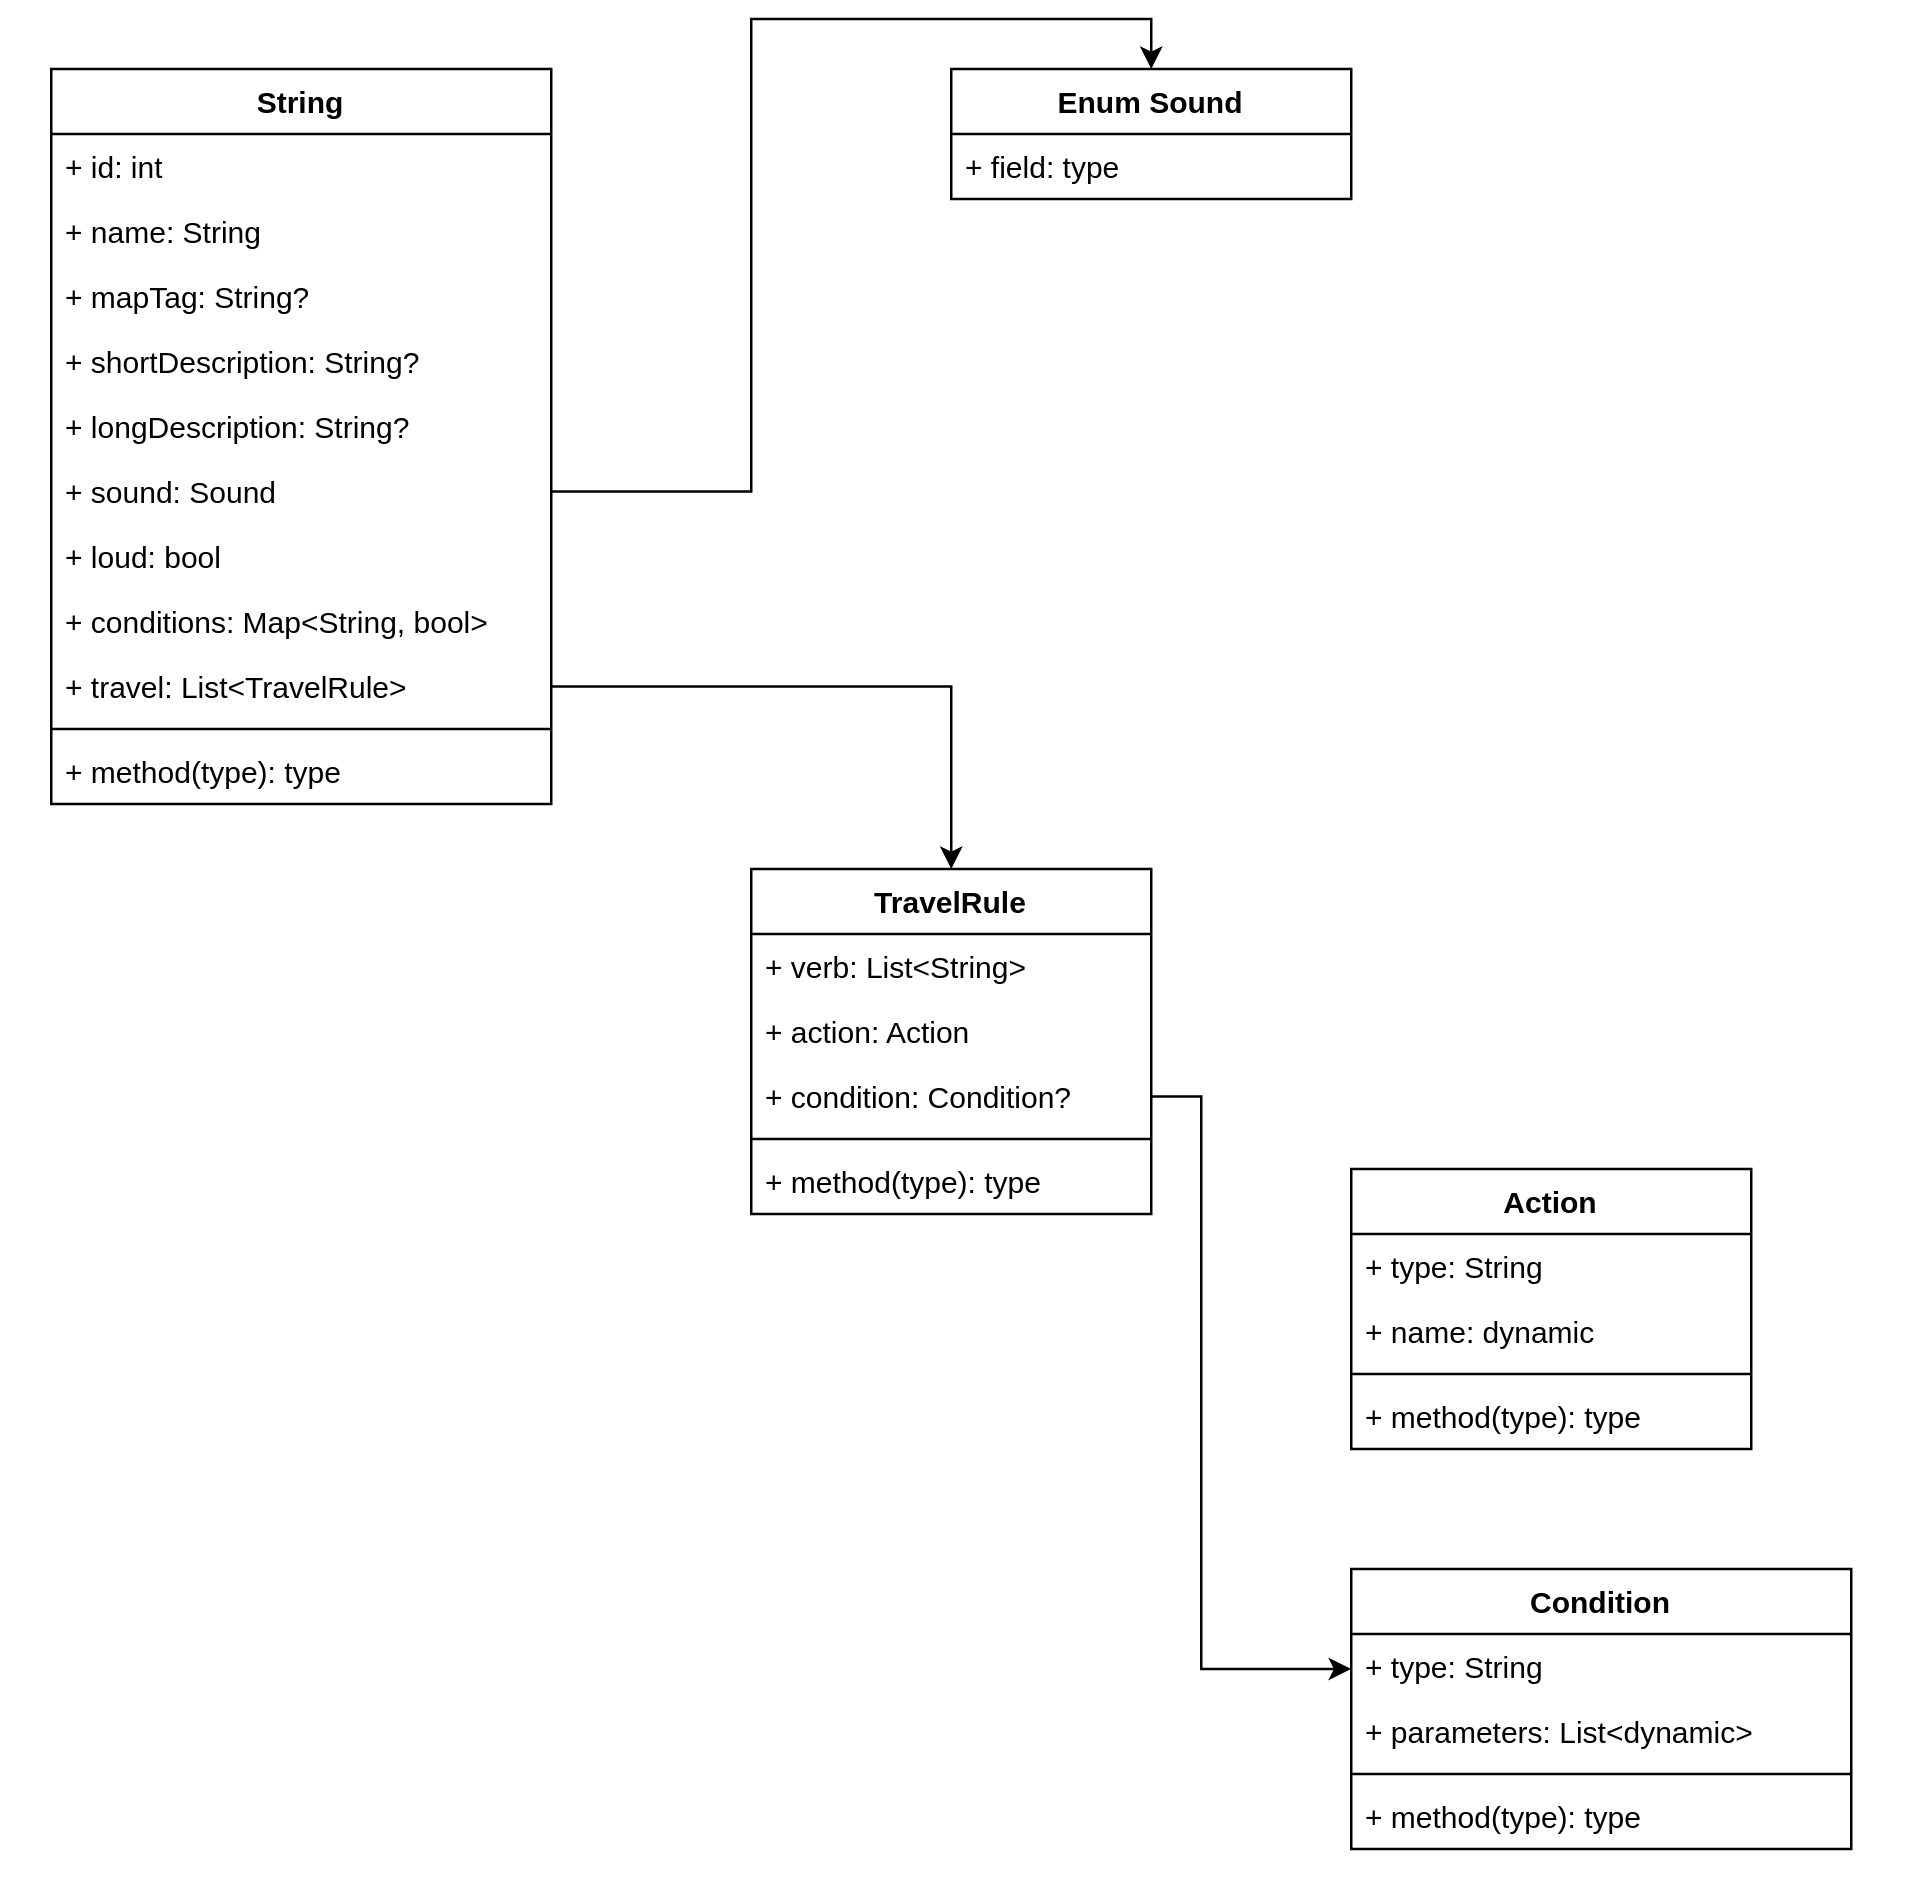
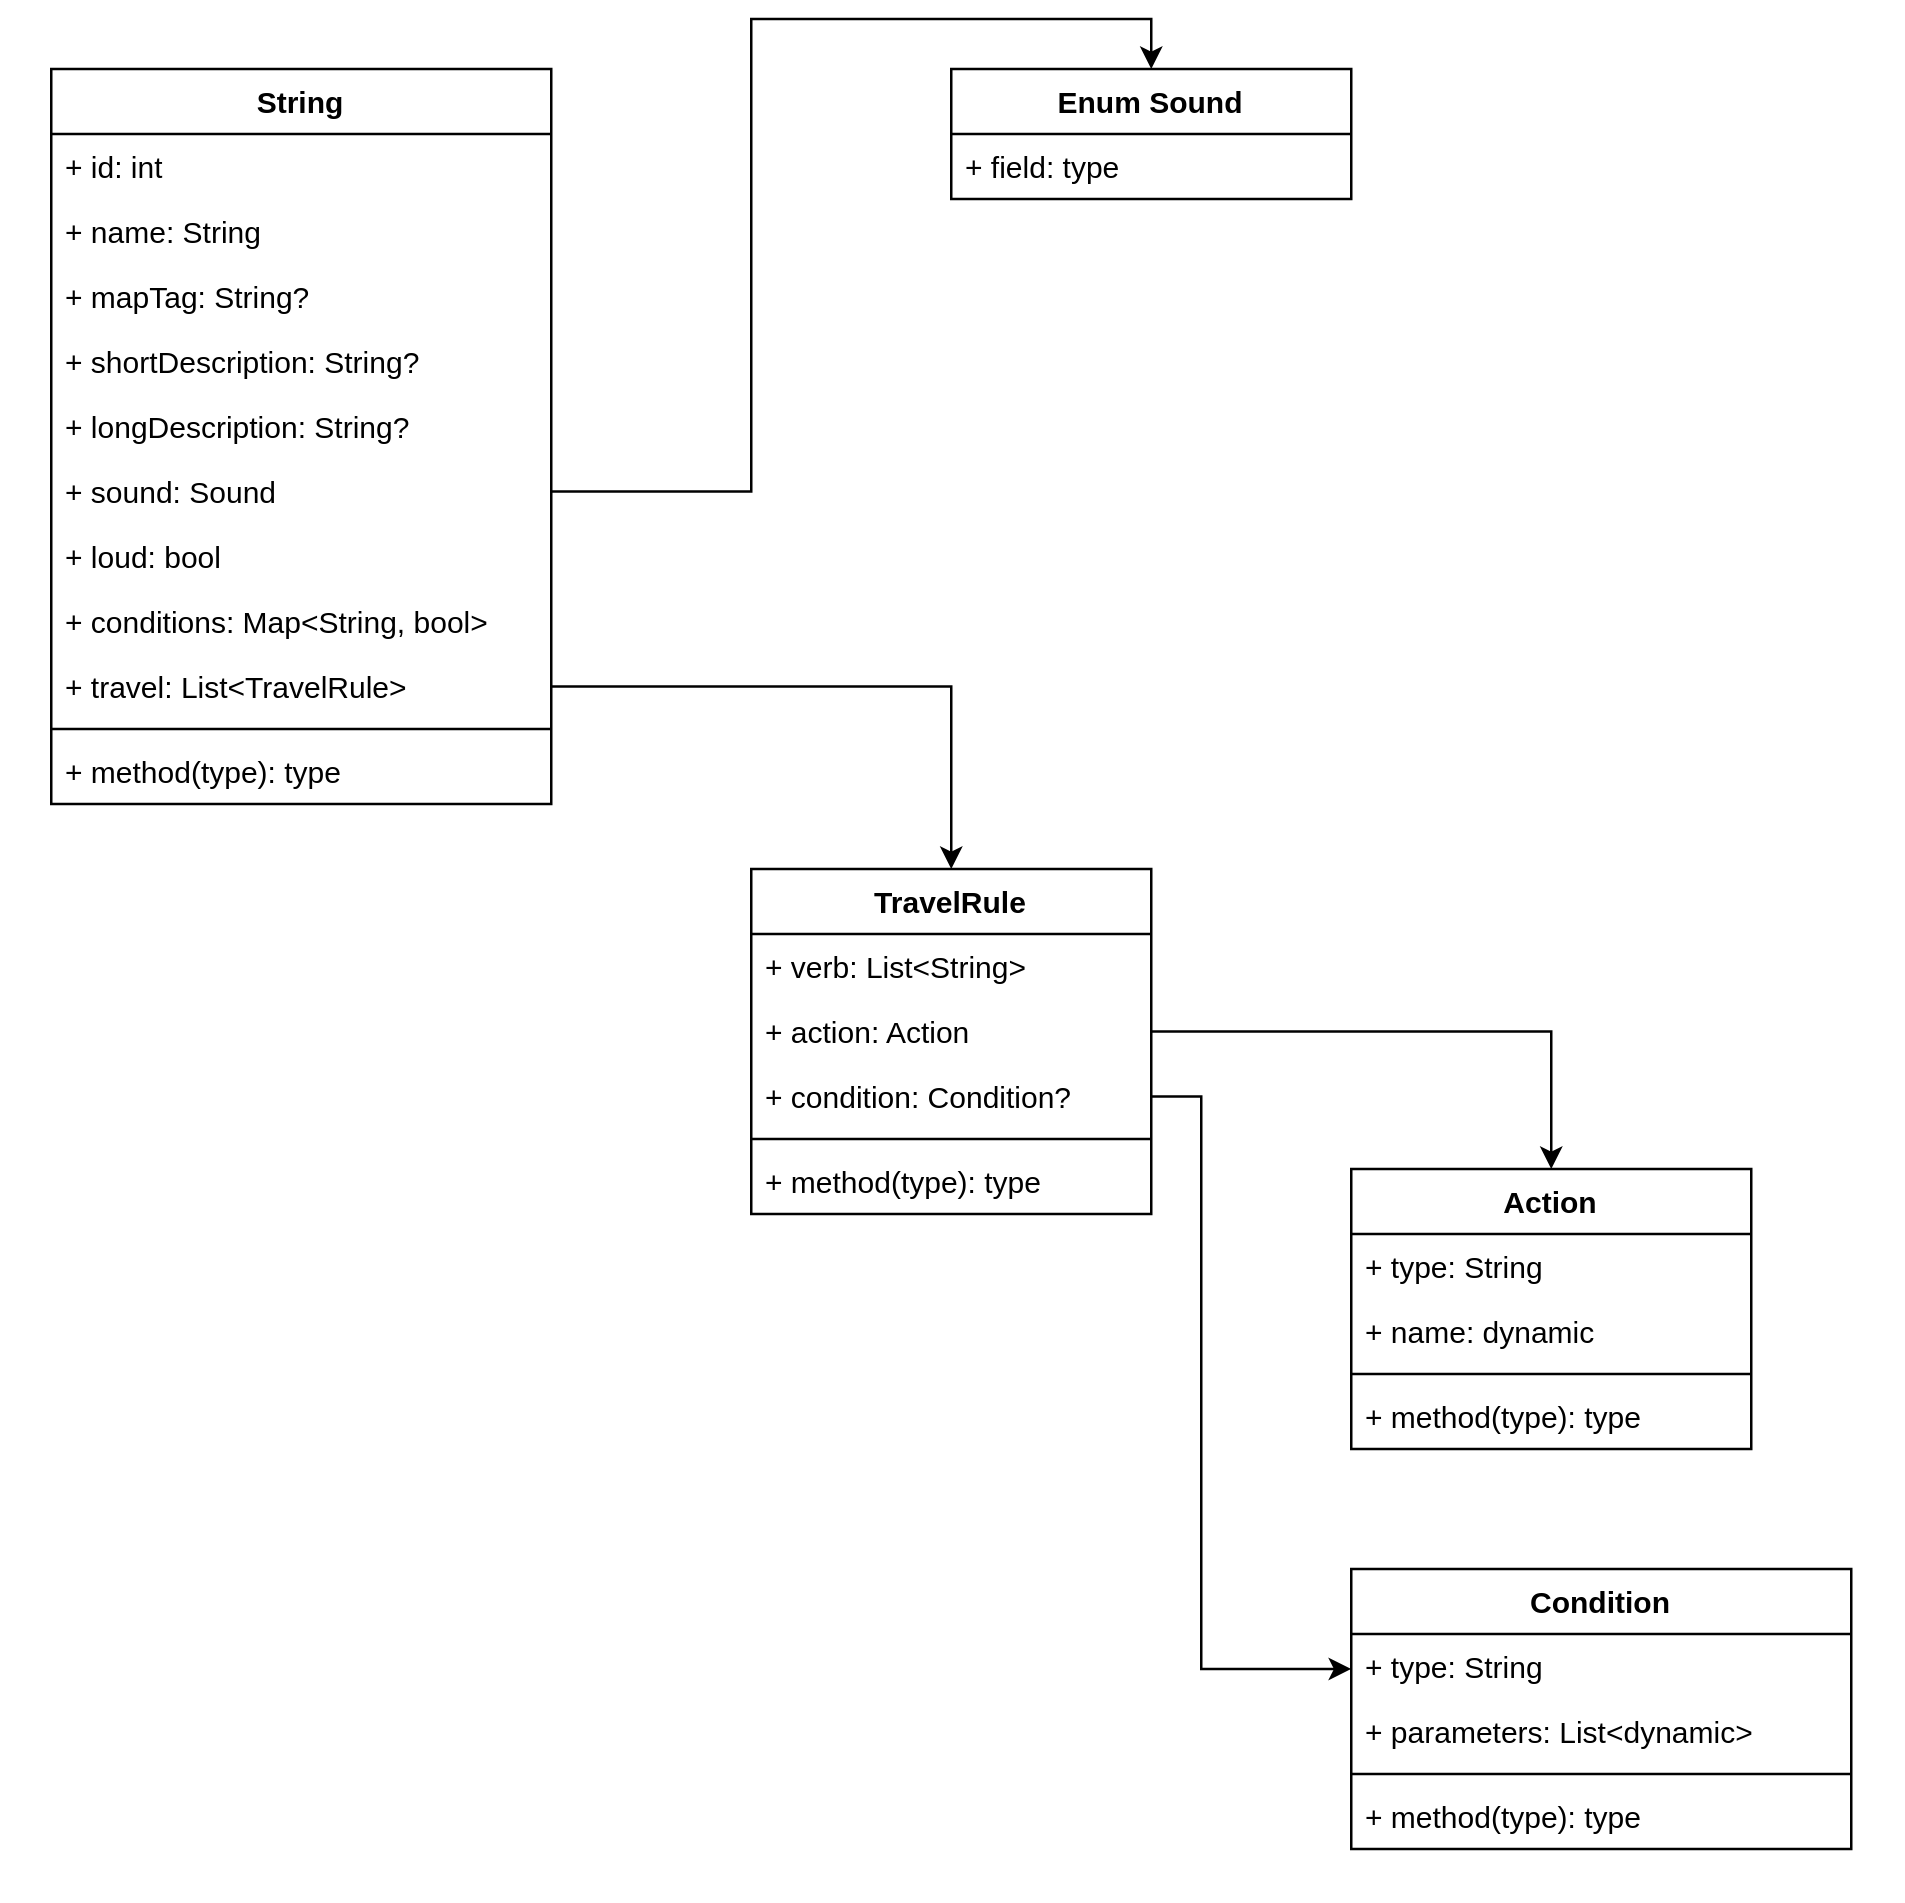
edge "+ action: Action" -> "Action": added
